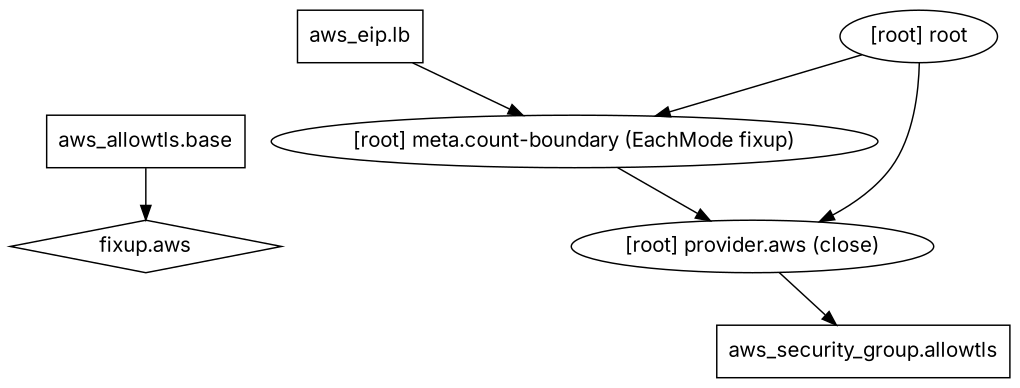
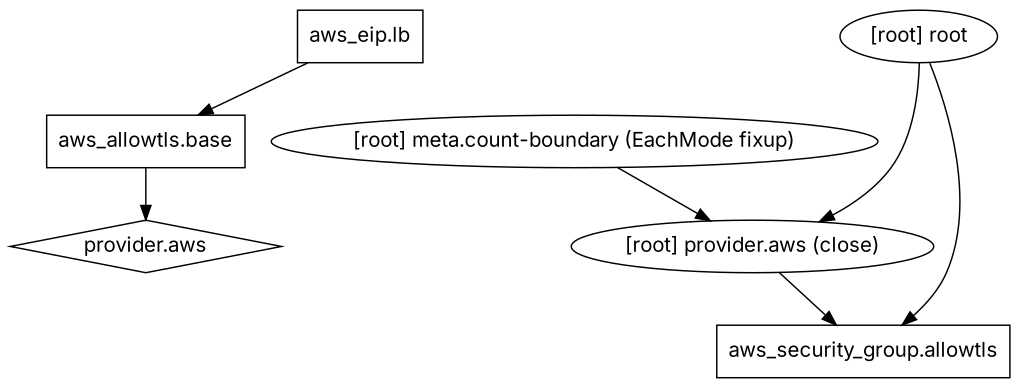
edge "[root] root" -> "[root] meta.count-boundary (EachMode fixup)": now "[root] root" -> "aws_security_group.allowtls"
edge "aws_eip.lb" -> "[root] meta.count-boundary (EachMode fixup)": now "aws_eip.lb" -> "aws_allowtls.base"
node "fixup.aws": label "fixup.aws" -> "provider.aws"
